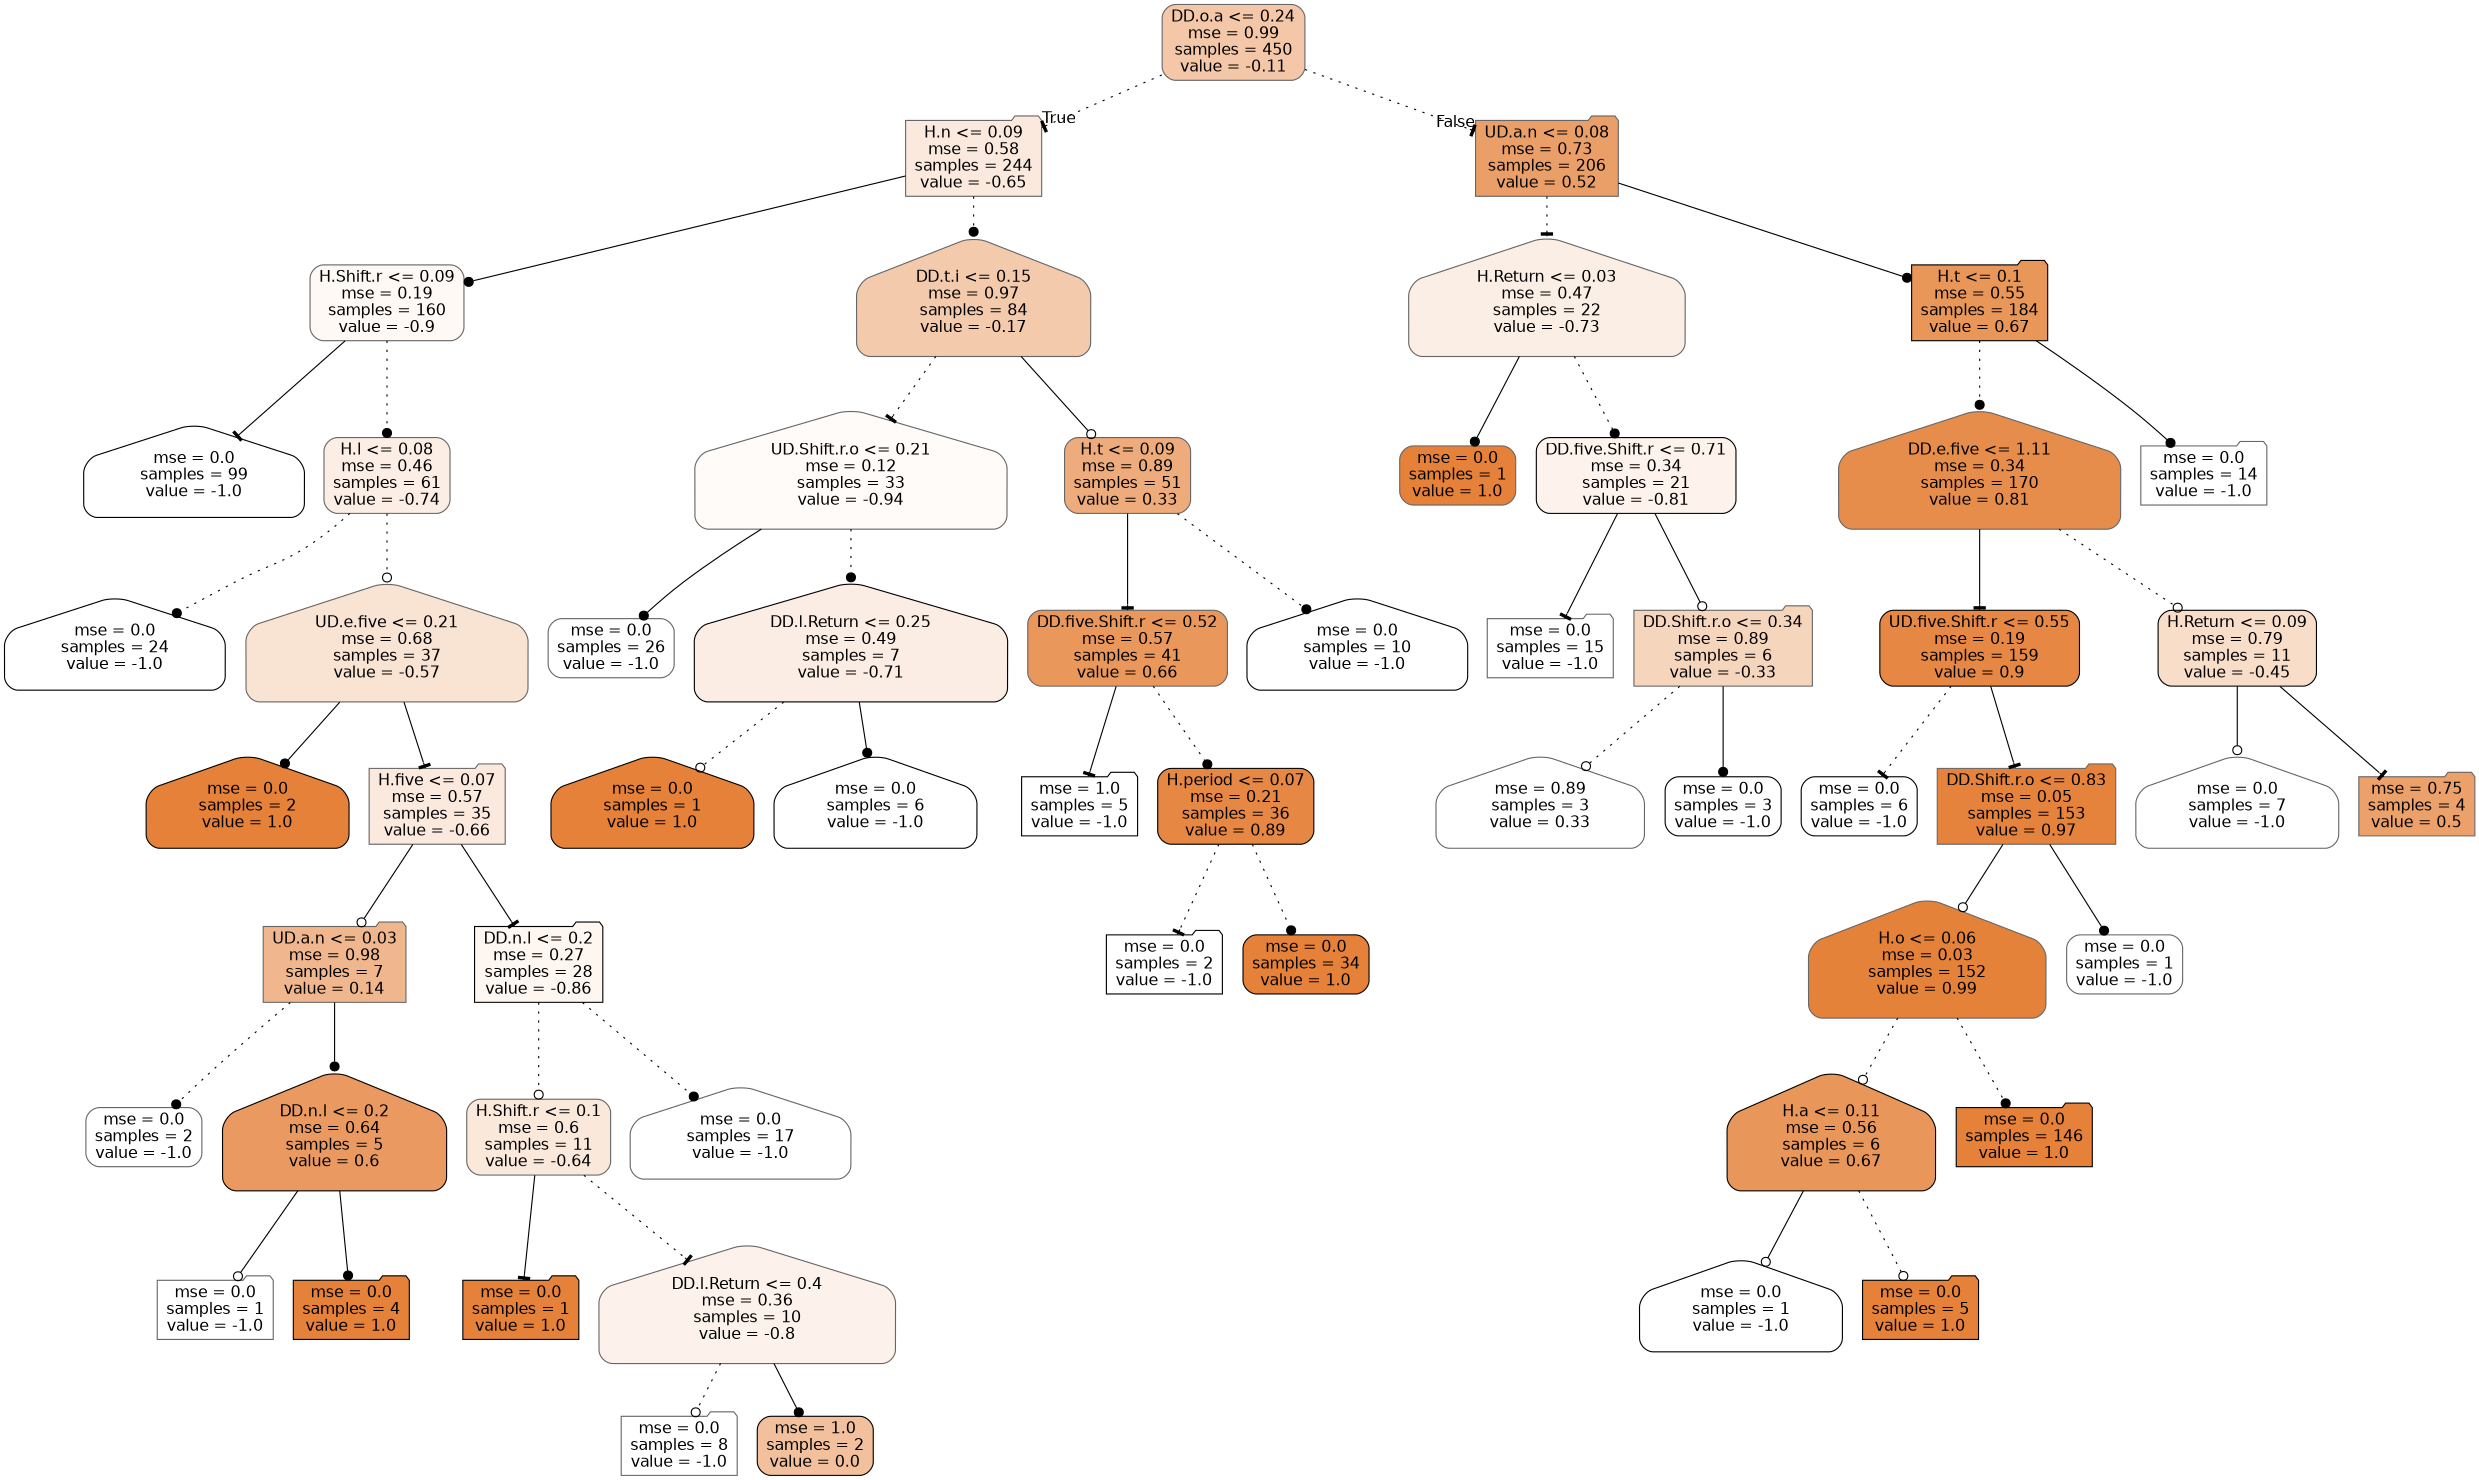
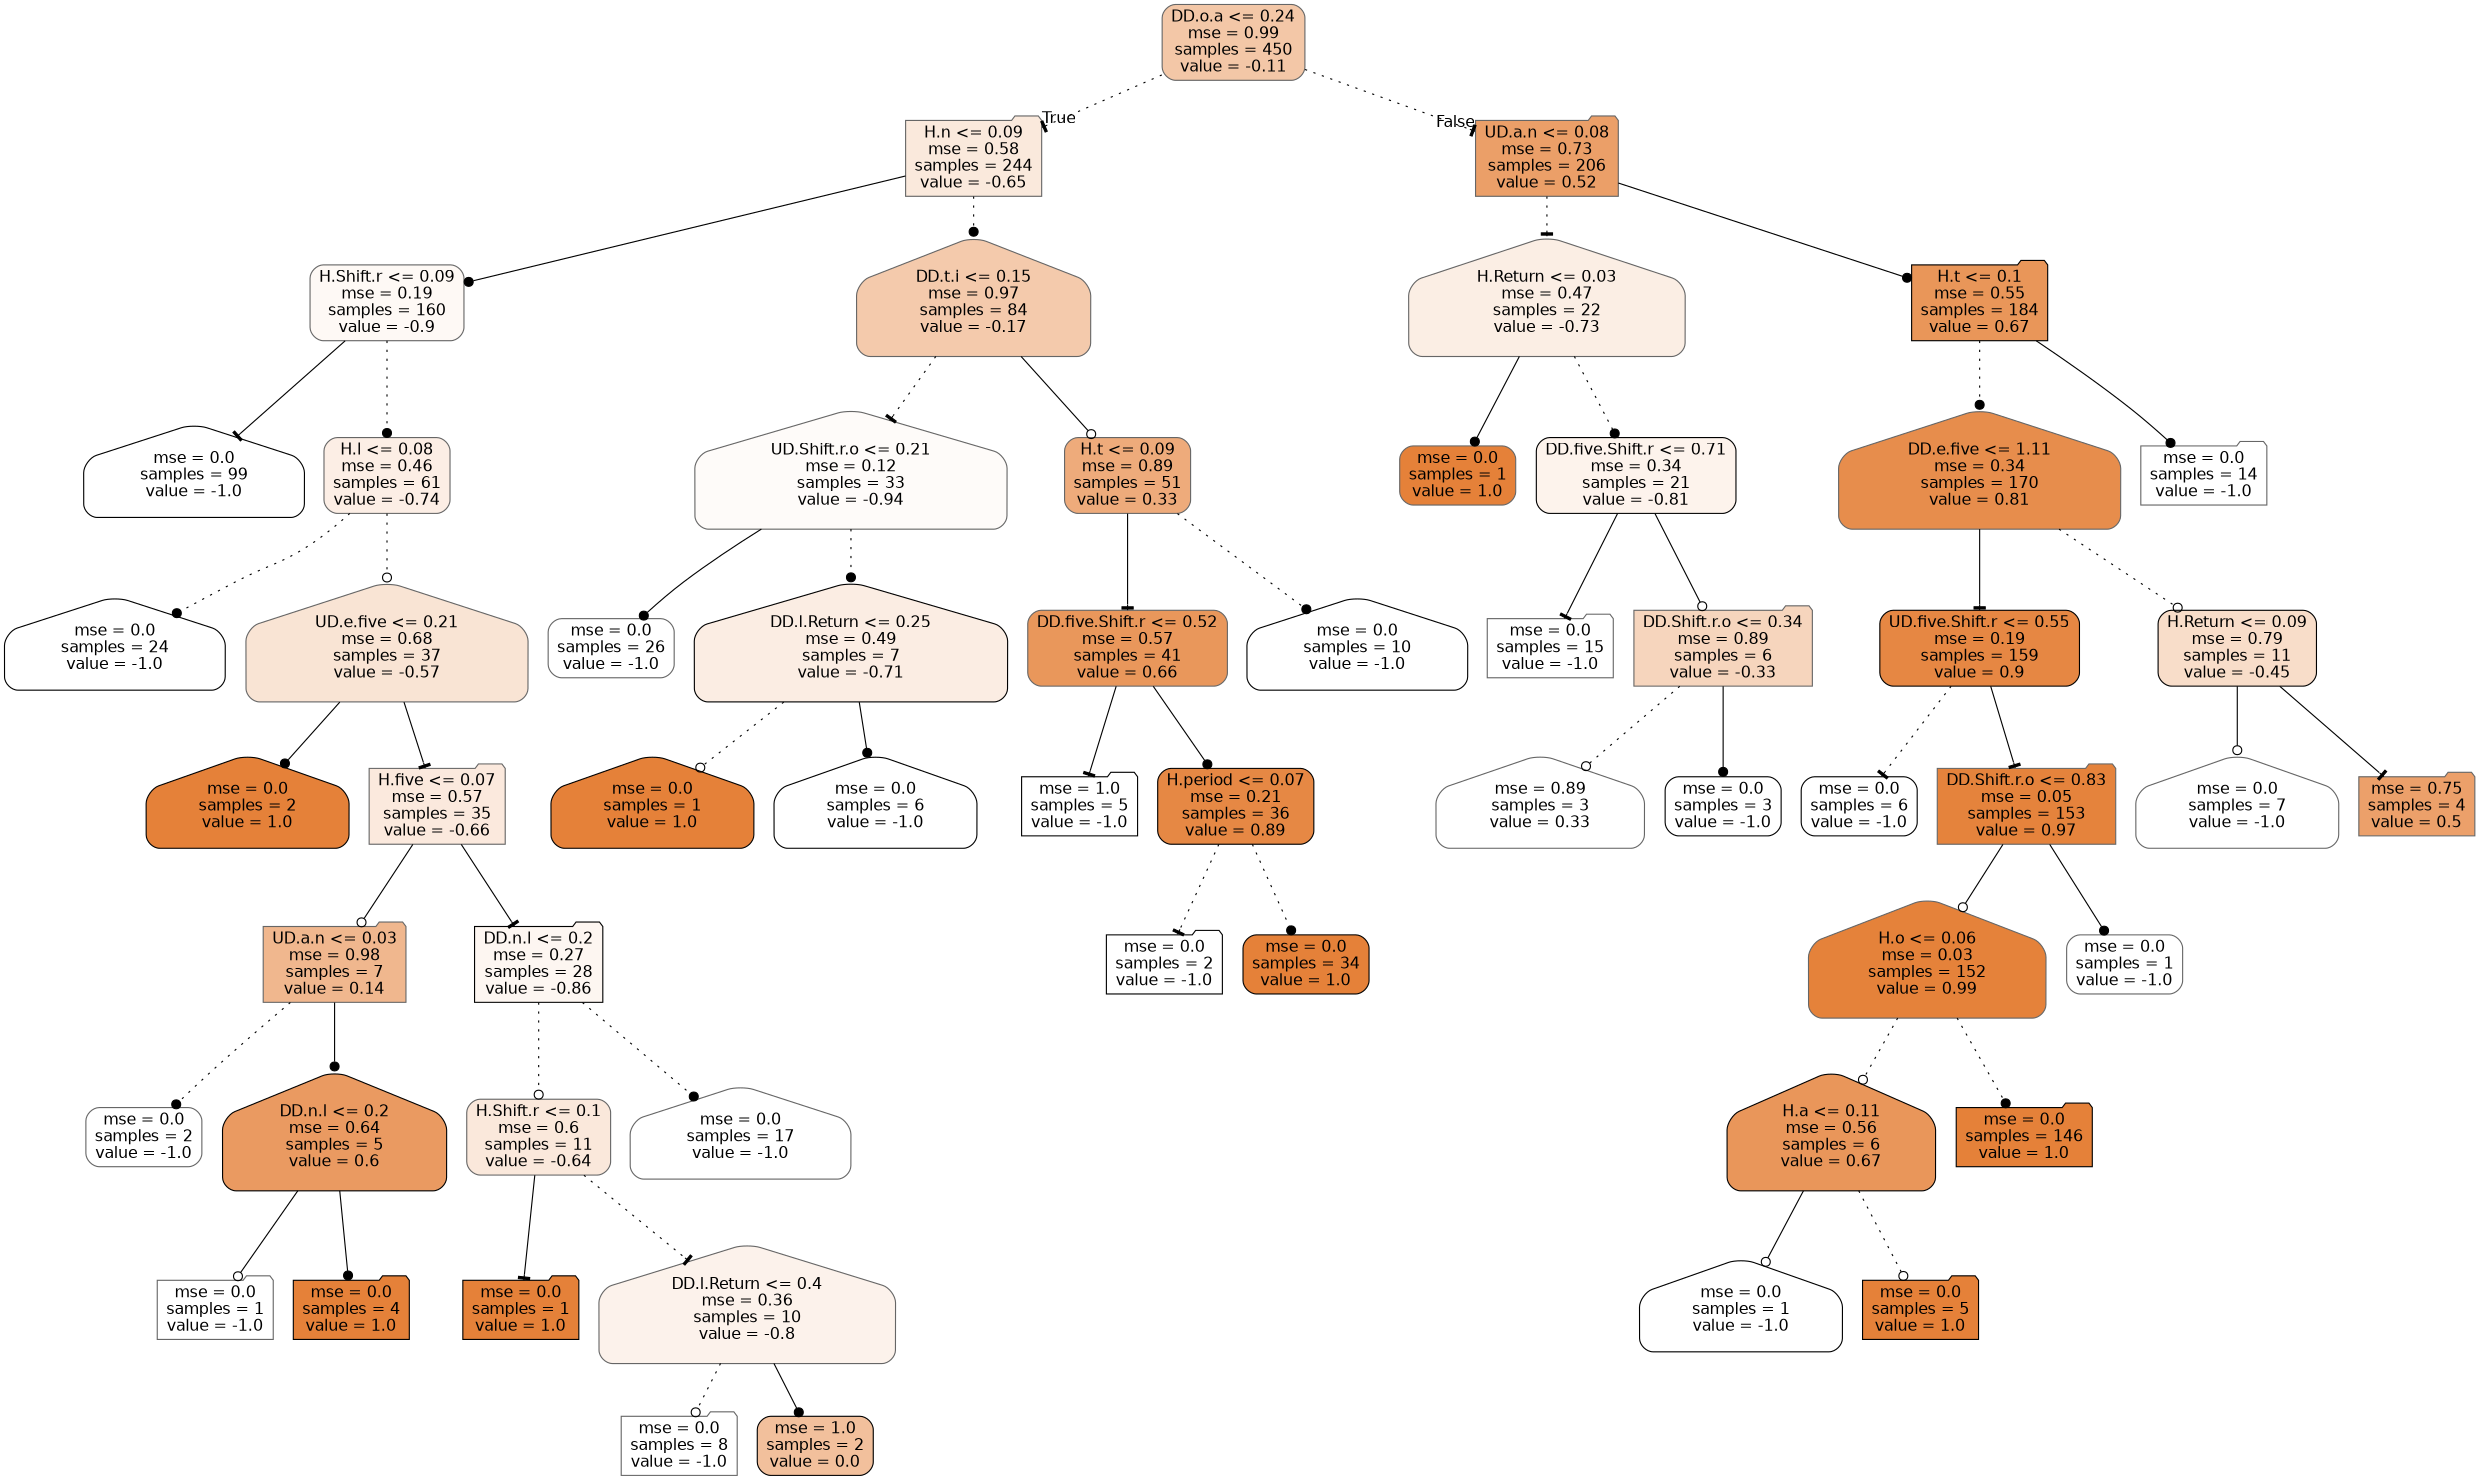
edge "DD.five.Shift.r <= 0.52 mse = 0.57 samples = 41 value = 0.66" -> "H.period <= 0.07 mse = 0.21 samples = 36 value = 0.89": style dotted -> solid
